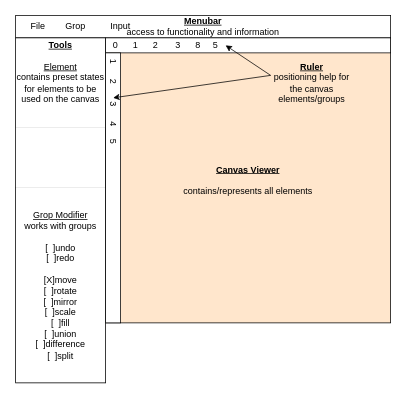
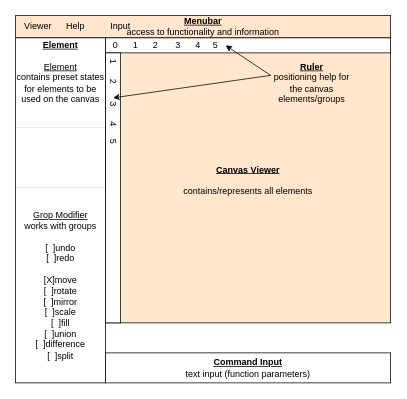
node "File": label "File" -> "Viewer"
node "Grop": label "Grop" -> "Help"
node "Menubar access to functionality and information": fillcolor #ffffff -> #ffe6cc
node "Tools": label "Tools" -> "Element"
node "0 1 2 3 8 5": label "0 1 2 3 8 5" -> "0 1 2 3 4 5"
node "Command Input text input (function parameters)": added
